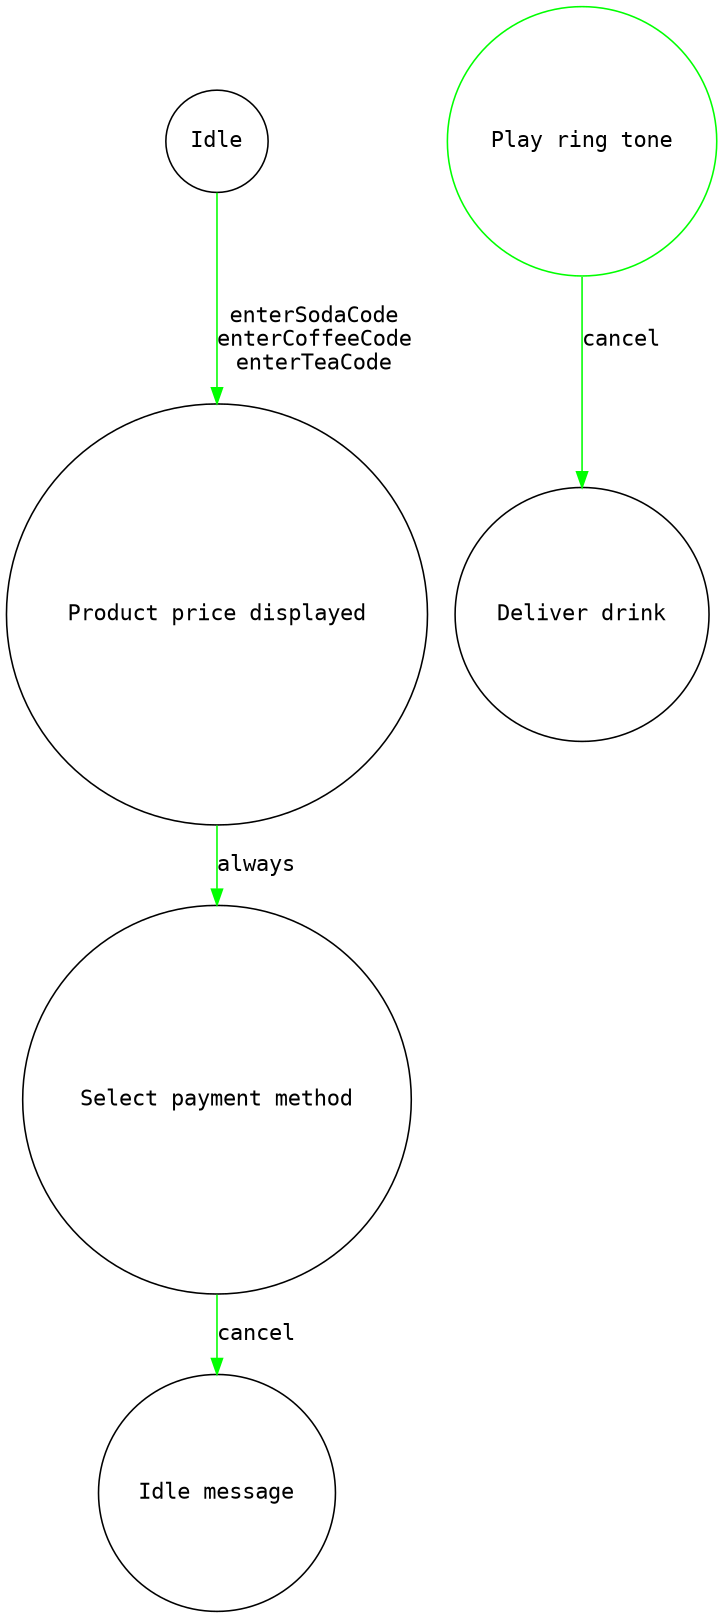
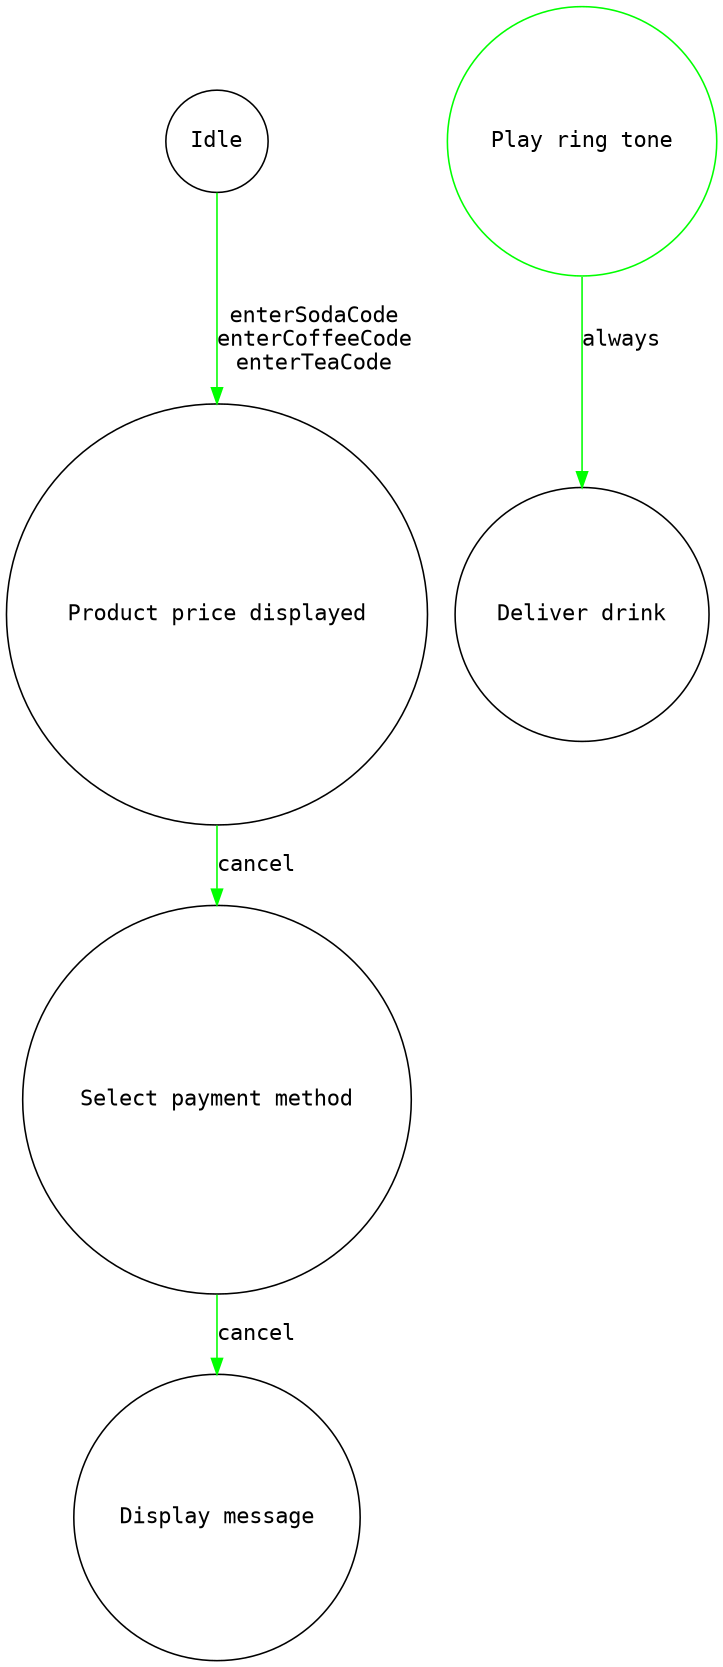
edge "Play ring tone" -> "Deliver drink": label "cancel" -> "always"
edge "Product price displayed" -> "Select payment method": label "always" -> "cancel"
node "Idle message": label "Idle message" -> "Display message"
